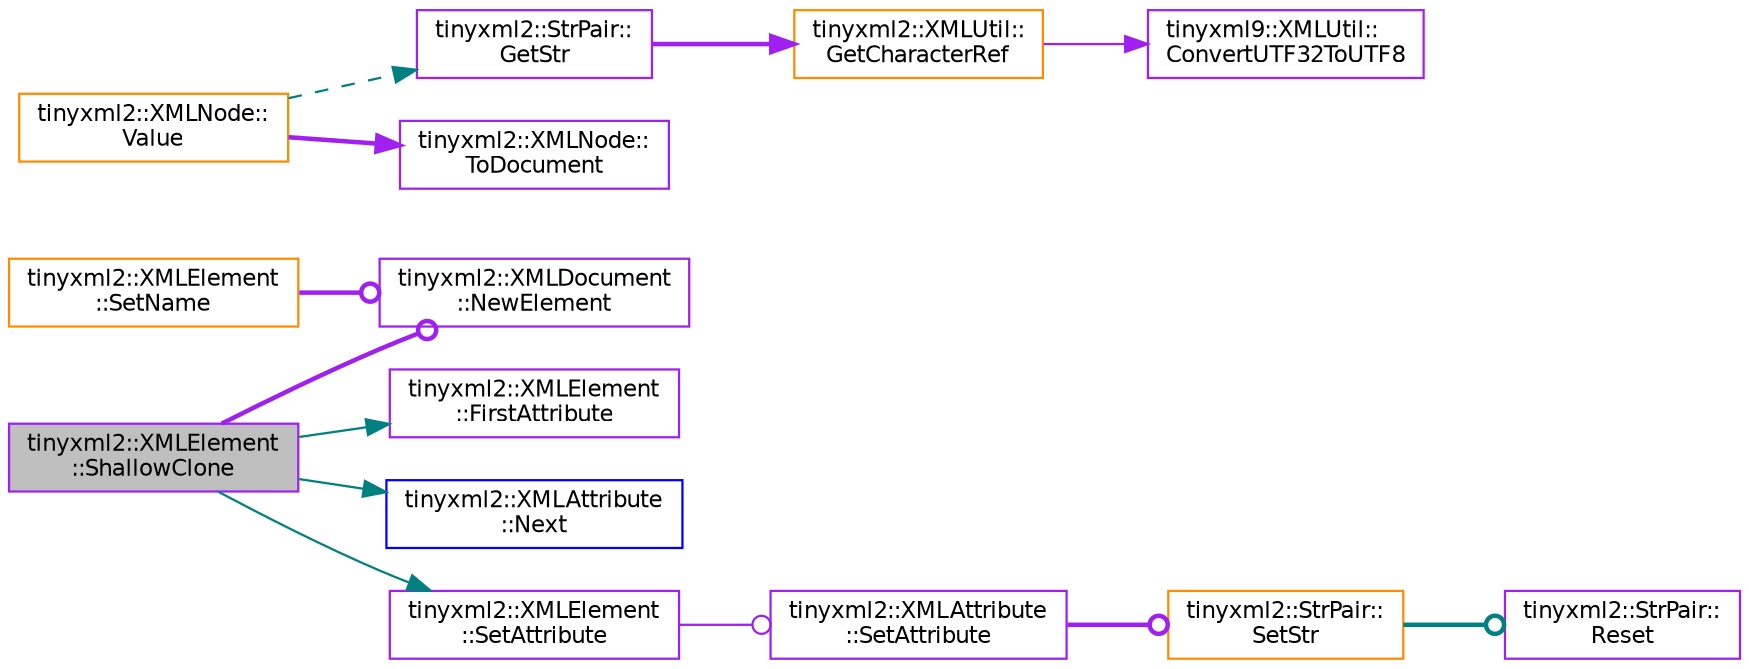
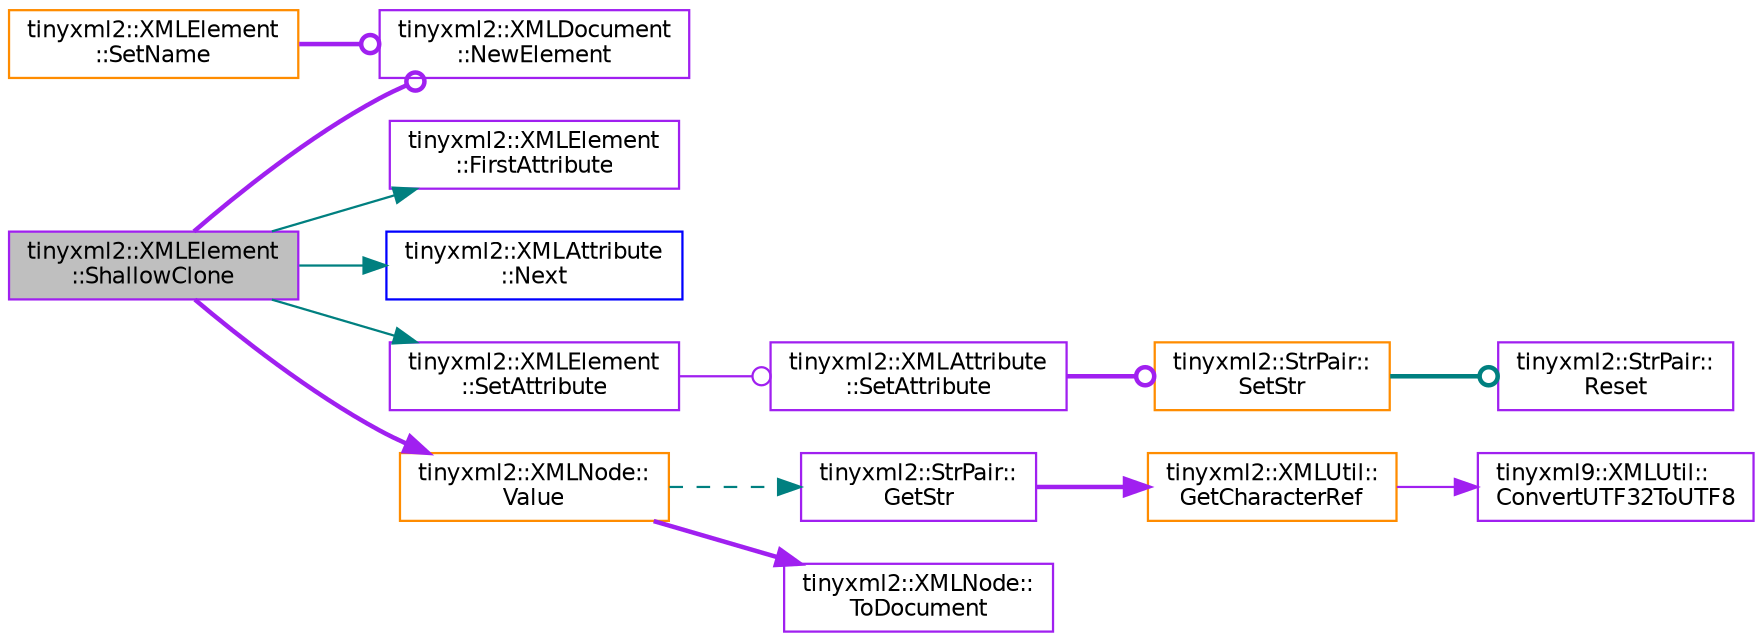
edge "tinyxml2::XMLElement ::ShallowClone" -> "tinyxml2::XMLNode:: Value": added
